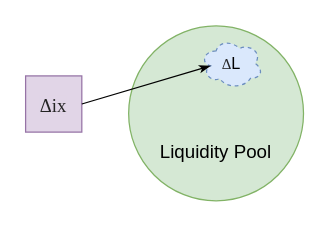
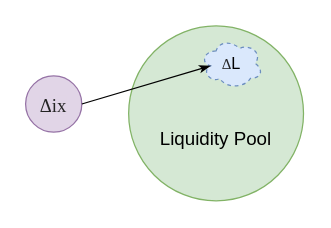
node "Δix": shape rectangle -> ellipse
node "Liquidity Pool": moved (216, 151) -> (216, 138)
